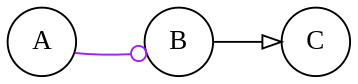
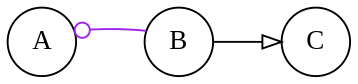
edge "A" -> "B": reversed
